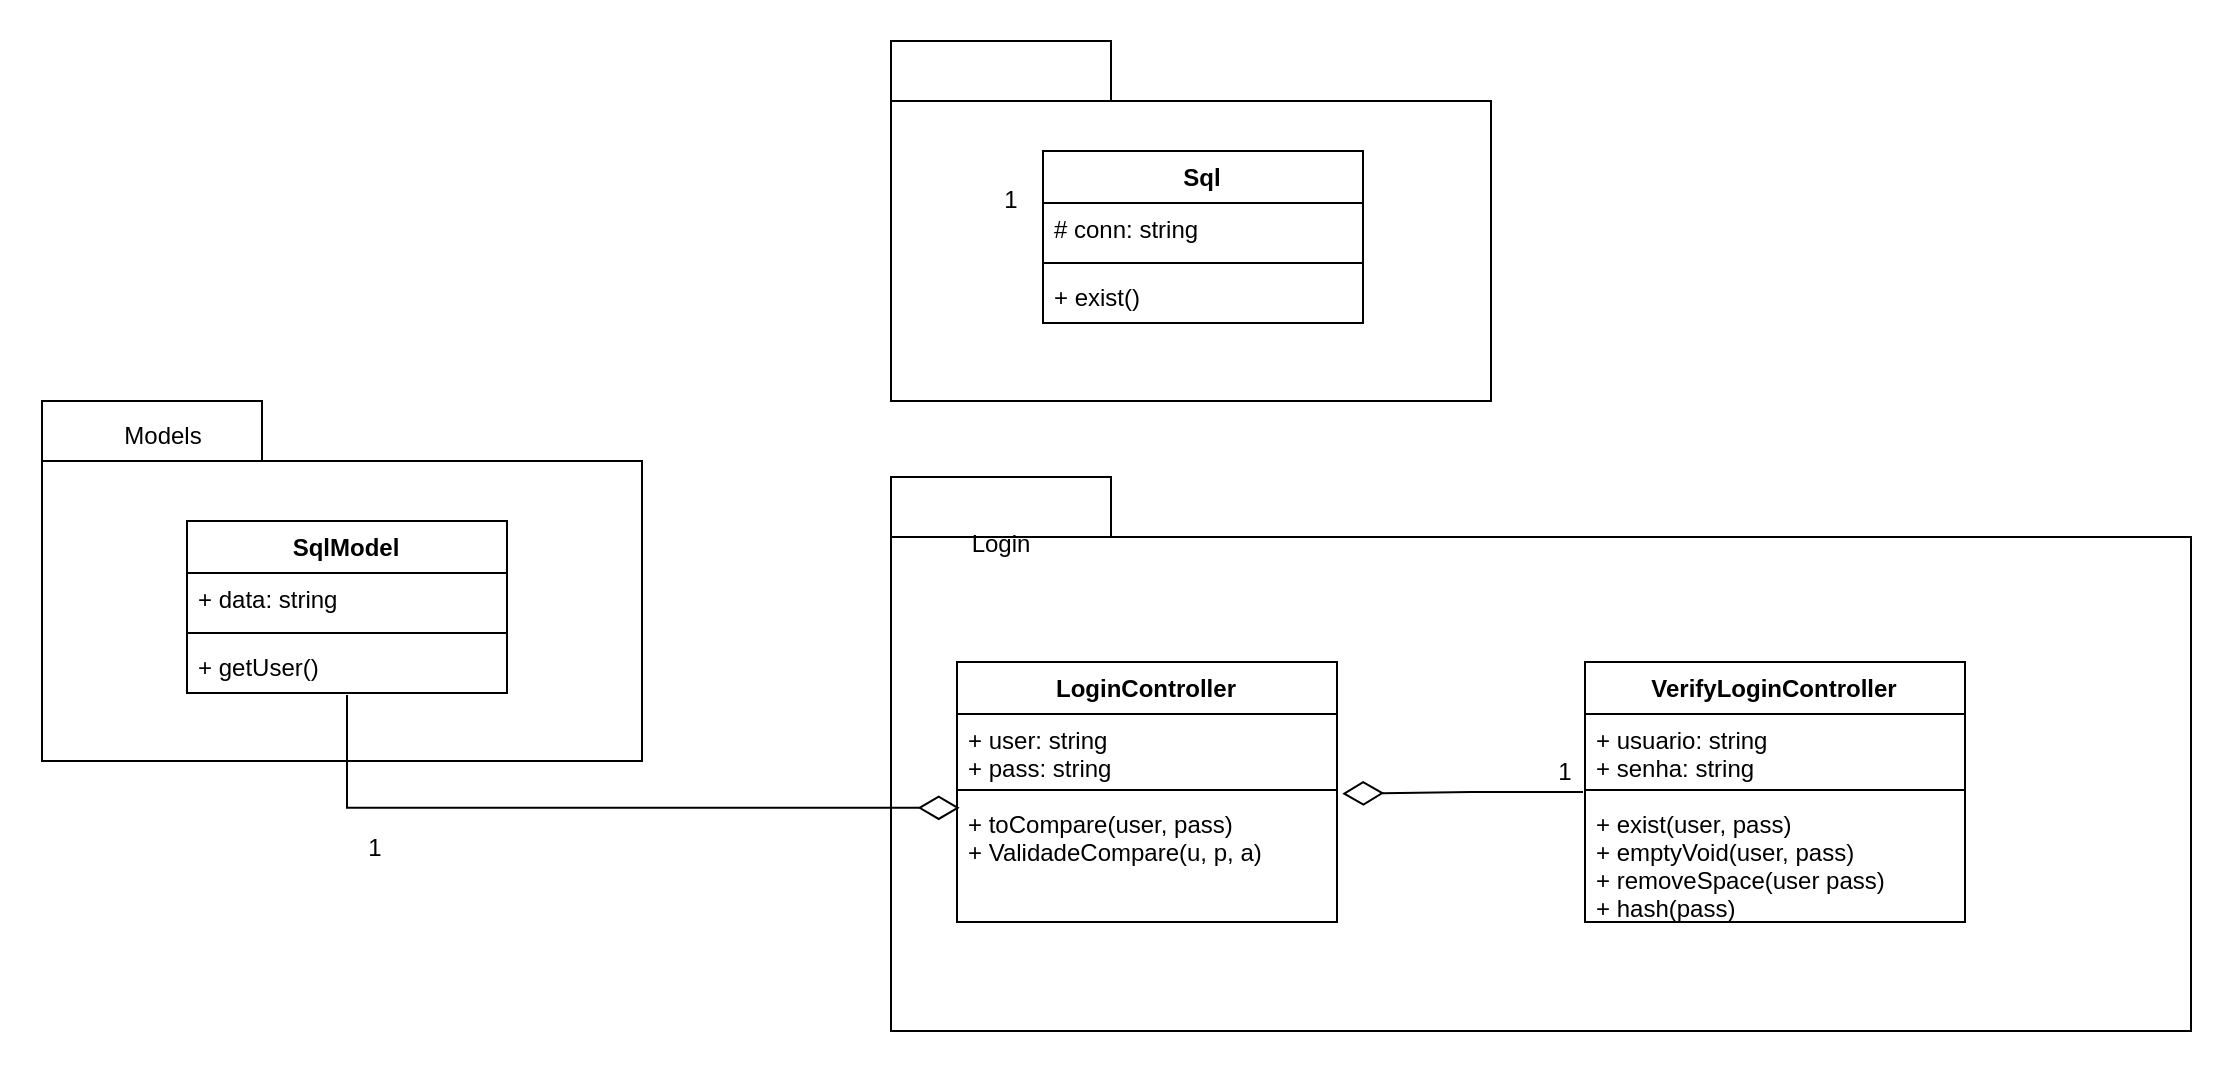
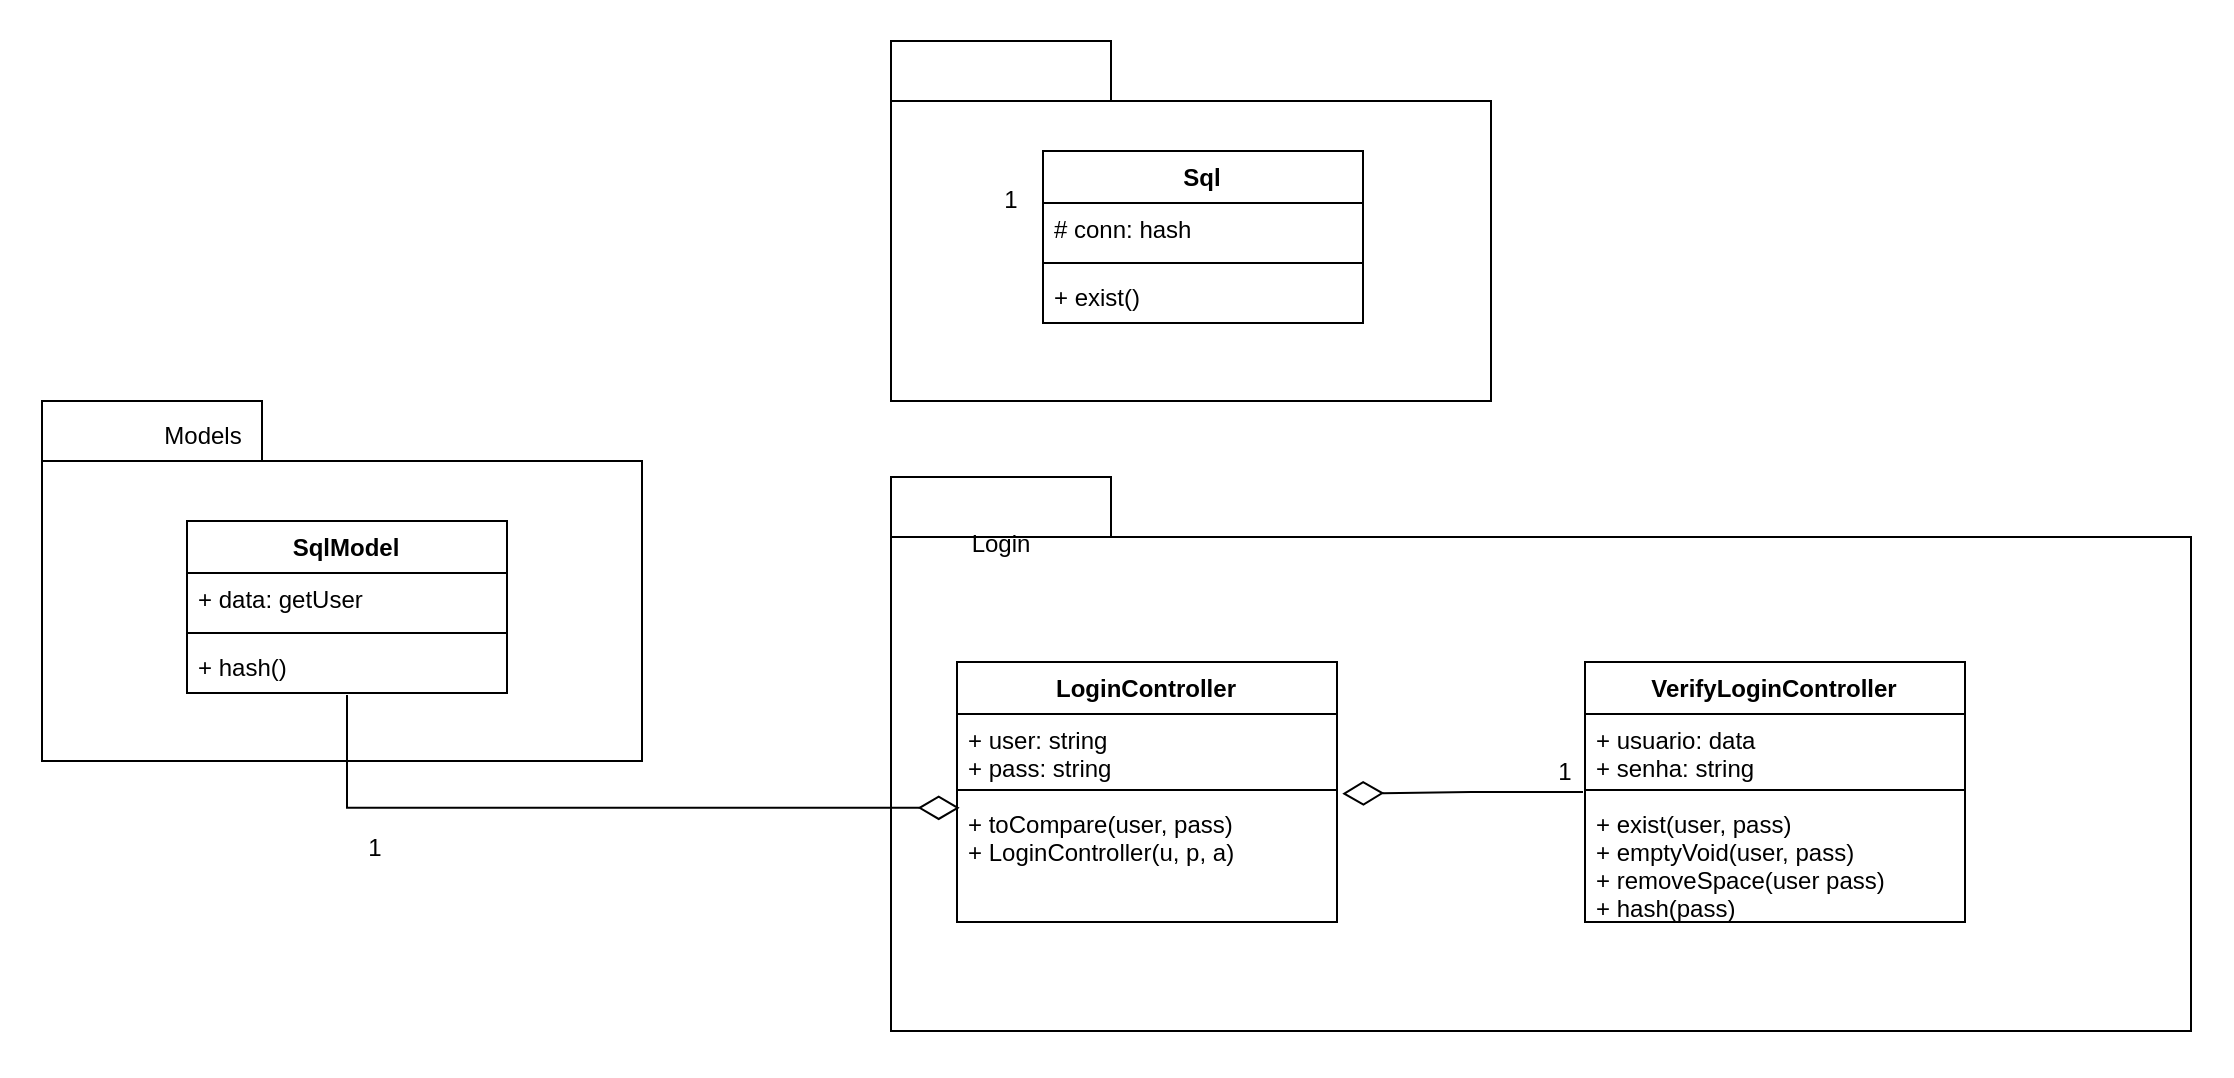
node "# conn: string": label "# conn: string" -> "# conn: hash"
node "Models": moved (162, 437) -> (202, 437)
node "+ data: string": label "+ data: string" -> "+ data: getUser"
node "+ getUser()": label "+ getUser()" -> "+ hash()"
node "+ usuario: string + senha: string": label "+ usuario: string + senha: string" -> "+ usuario: data + senha: string"
node "+ toCompare(user, pass) + ValidadeCompare(u, p, a)": label "+ toCompare(user, pass) + ValidadeCompare(u, p, a)" -> "+ toCompare(user, pass) + LoginController(u, p, a)"
